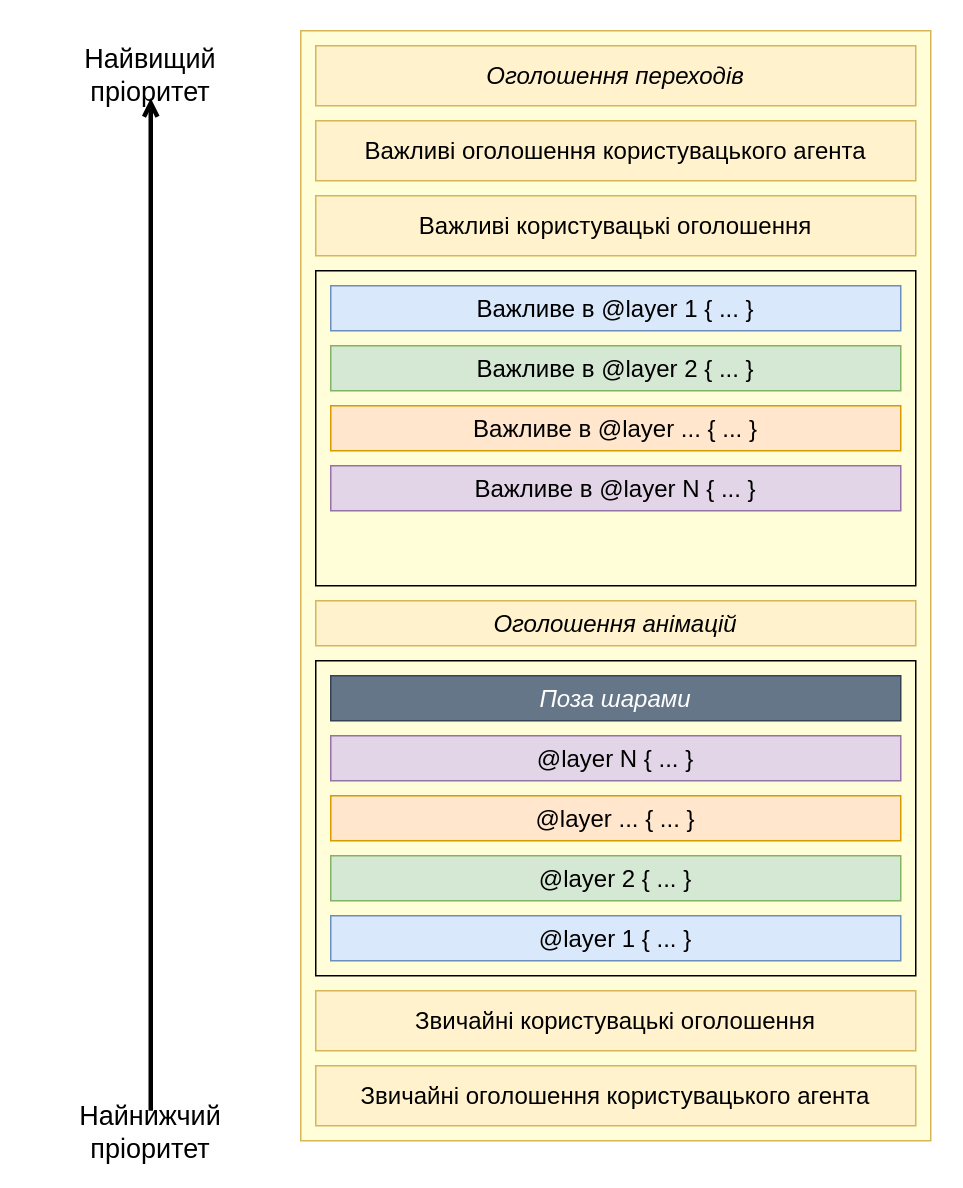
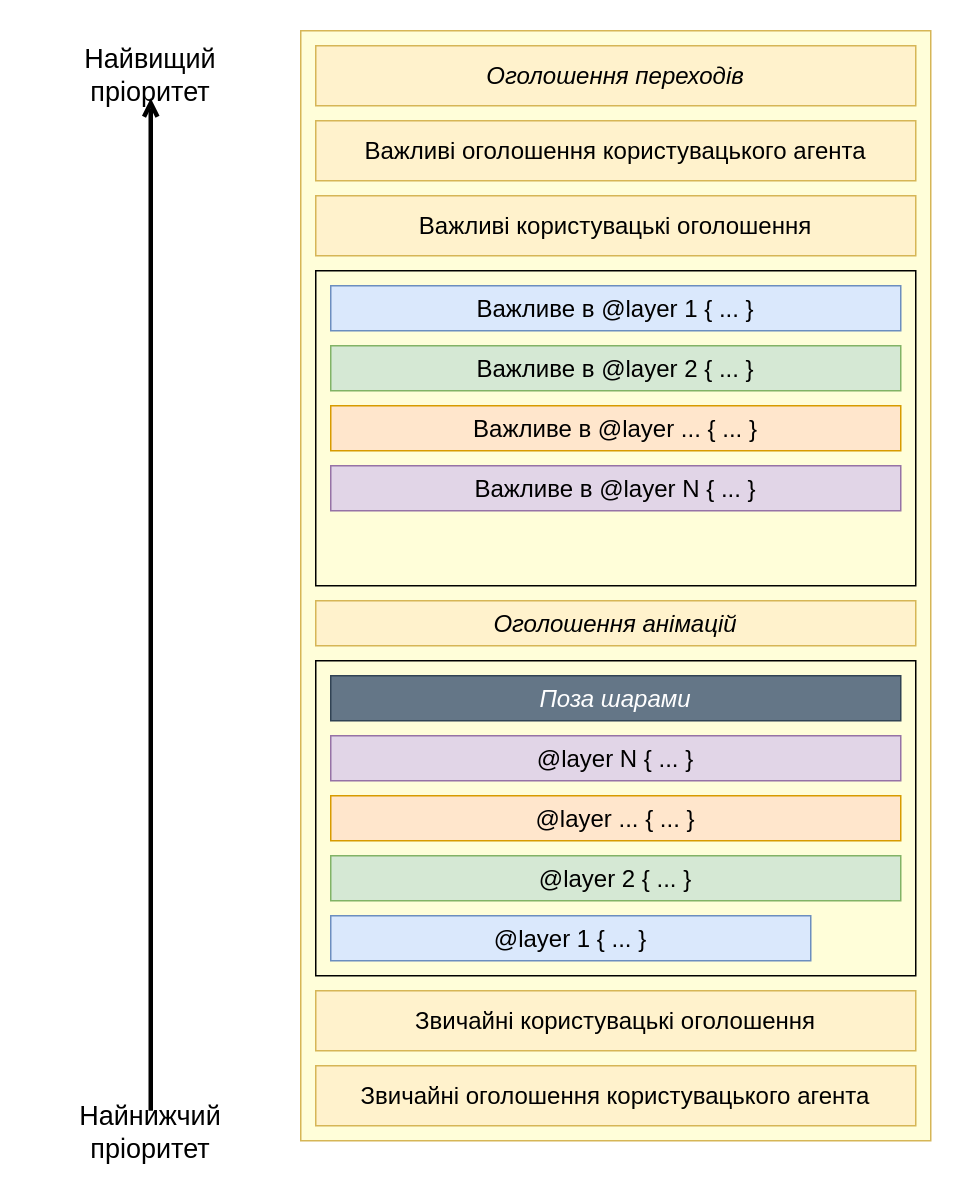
node "@layer 1 { ... }": size 570x45 -> 480x45
